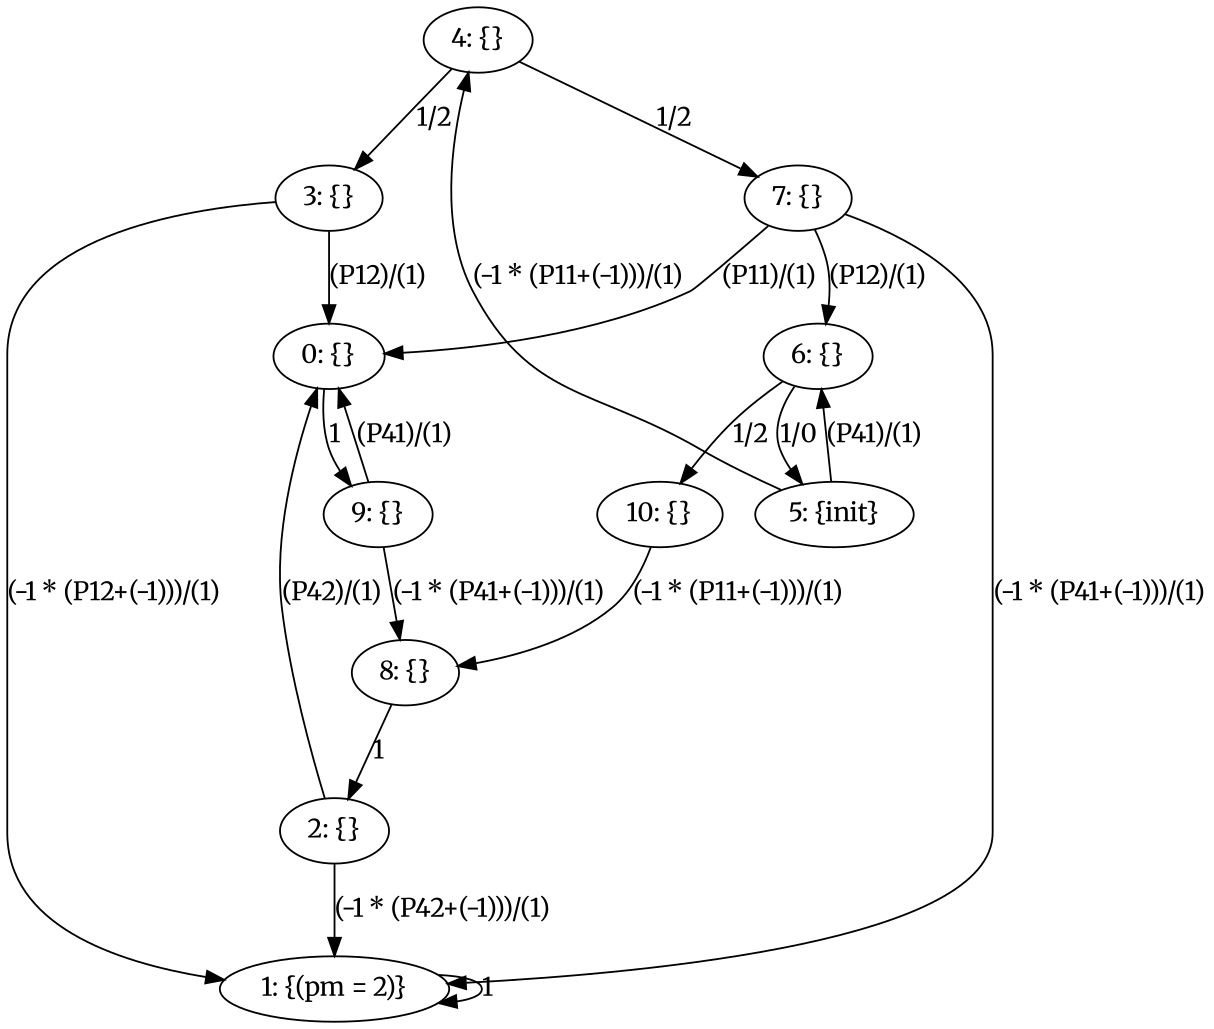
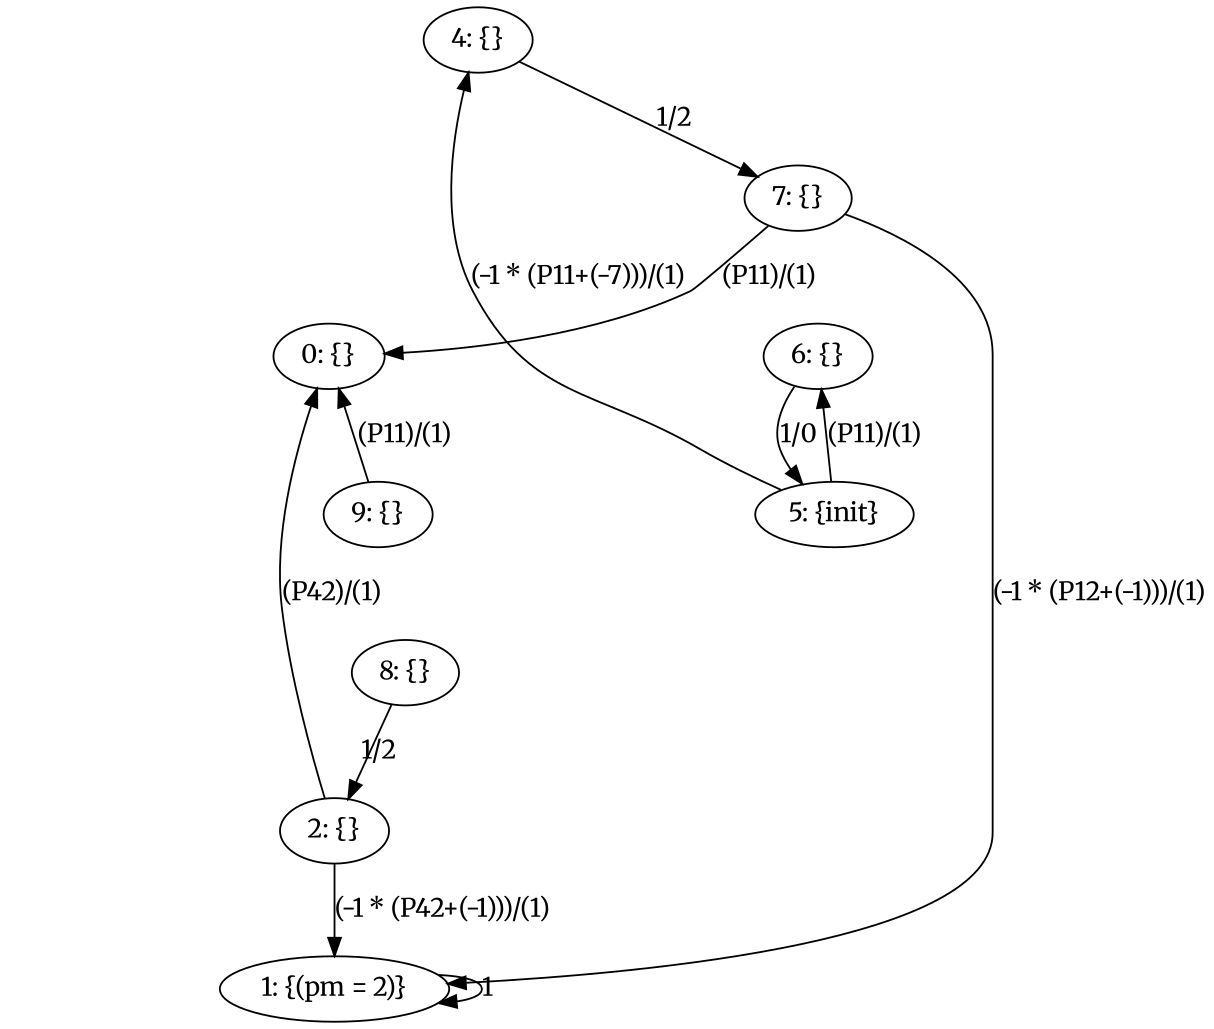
node "3: {}": removed
edge "7: {}" -> "6: {}": removed, label "(P12)/(1)"
edge "5: {init}" -> "4: {}": label "(-1 * (P11+(-1)))/(1)" -> "(-1 * (P11+(-7)))/(1)"
edge "0: {}" -> "9: {}": removed, label "1"
edge "9: {}" -> "0: {}": label "(P41)/(1)" -> "(P11)/(1)"
edge "5: {init}" -> "6: {}": label "(P41)/(1)" -> "(P11)/(1)"
node "10: {}": removed
edge "9: {}" -> "8: {}": removed, label "(-1 * (P41+(-1)))/(1)"
edge "7: {}" -> "1: {(pm = 2)}": label "(-1 * (P41+(-1)))/(1)" -> "(-1 * (P12+(-1)))/(1)"
edge "8: {}" -> "2: {}": label "1" -> "1/2"
